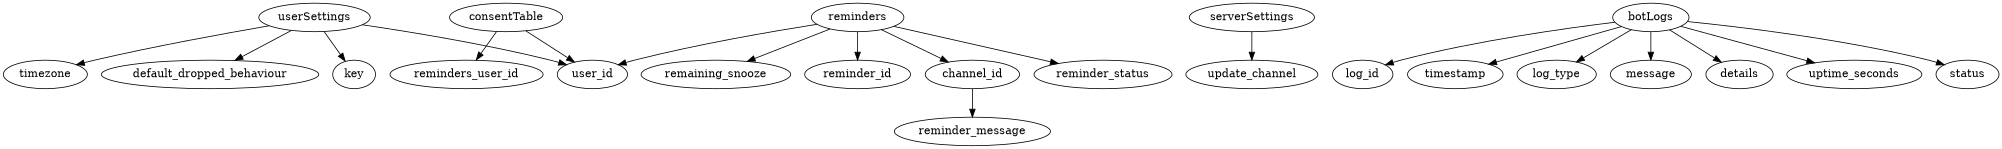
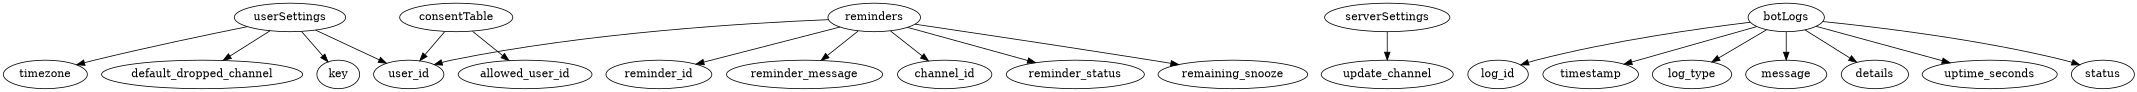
node "default_dropped_behaviour": label "default_dropped_behaviour" -> "default_dropped_channel"
node "reminders_user_id": label "reminders_user_id" -> "allowed_user_id"
edge "channel_id" -> "reminder_message": now "reminders" -> "reminder_message"
